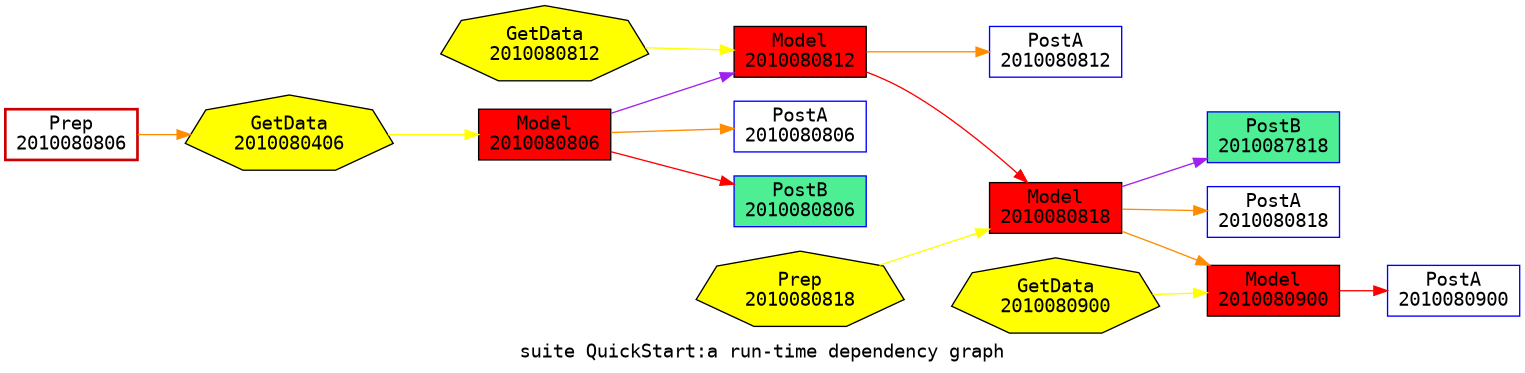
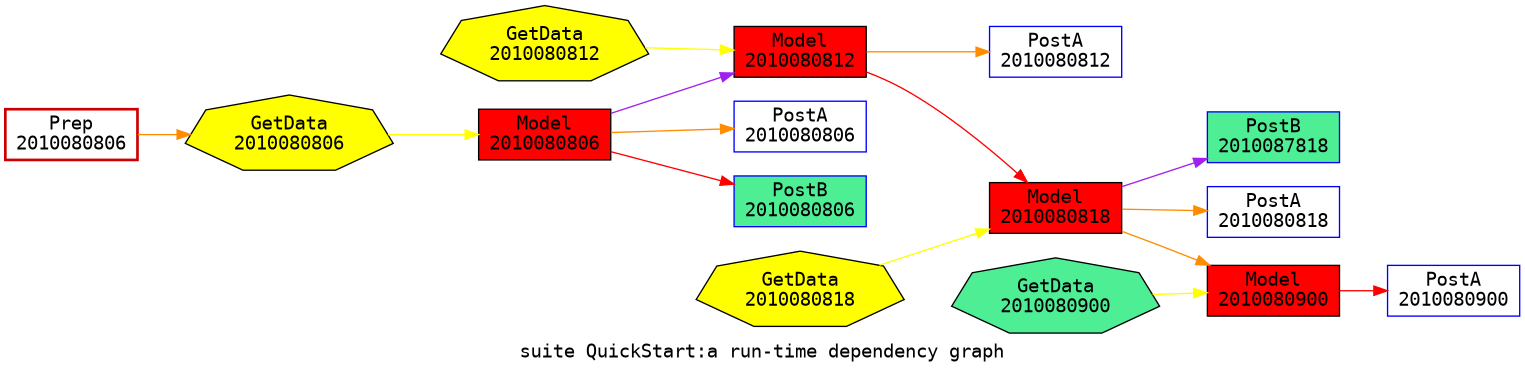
node "GetData 2010080406": label "GetData 2010080406" -> "GetData 2010080806"
node "Prep 2010080818": label "Prep 2010080818" -> "GetData 2010080818"
node "GetData 2010080900": fillcolor yellow -> seagreen2
